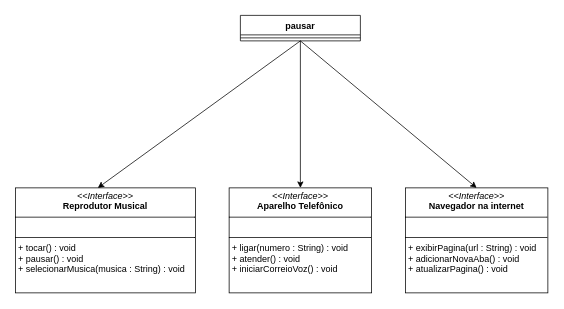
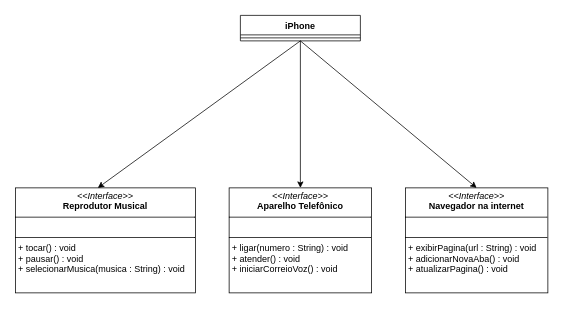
node "pausar": label "pausar" -> "iPhone"
